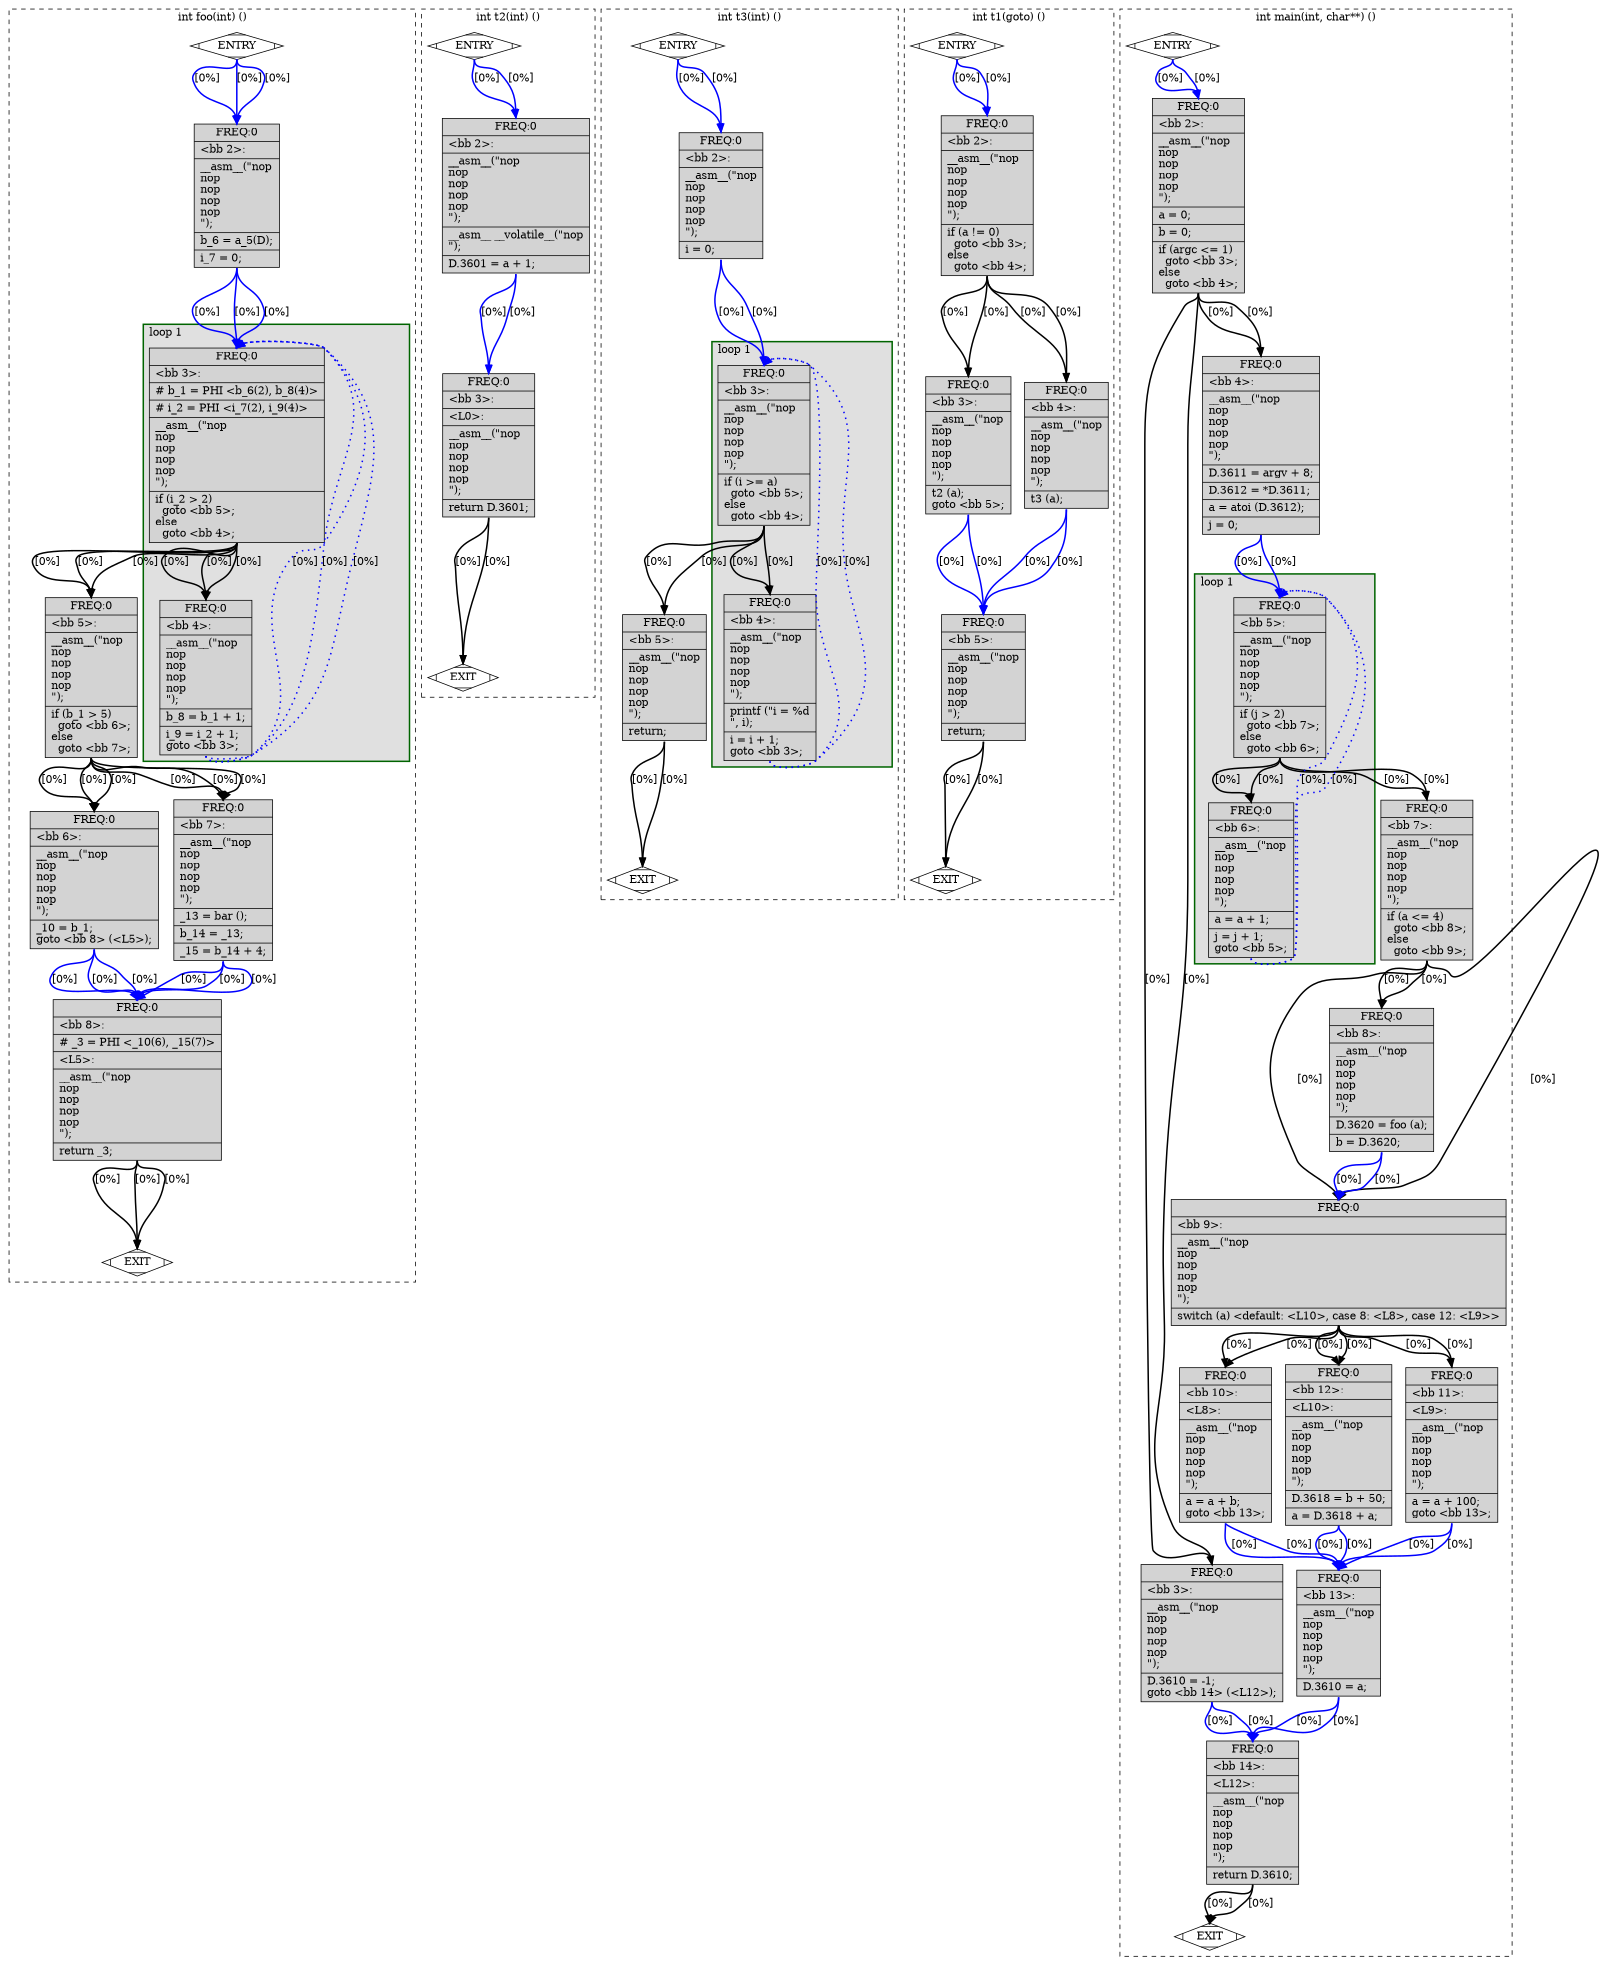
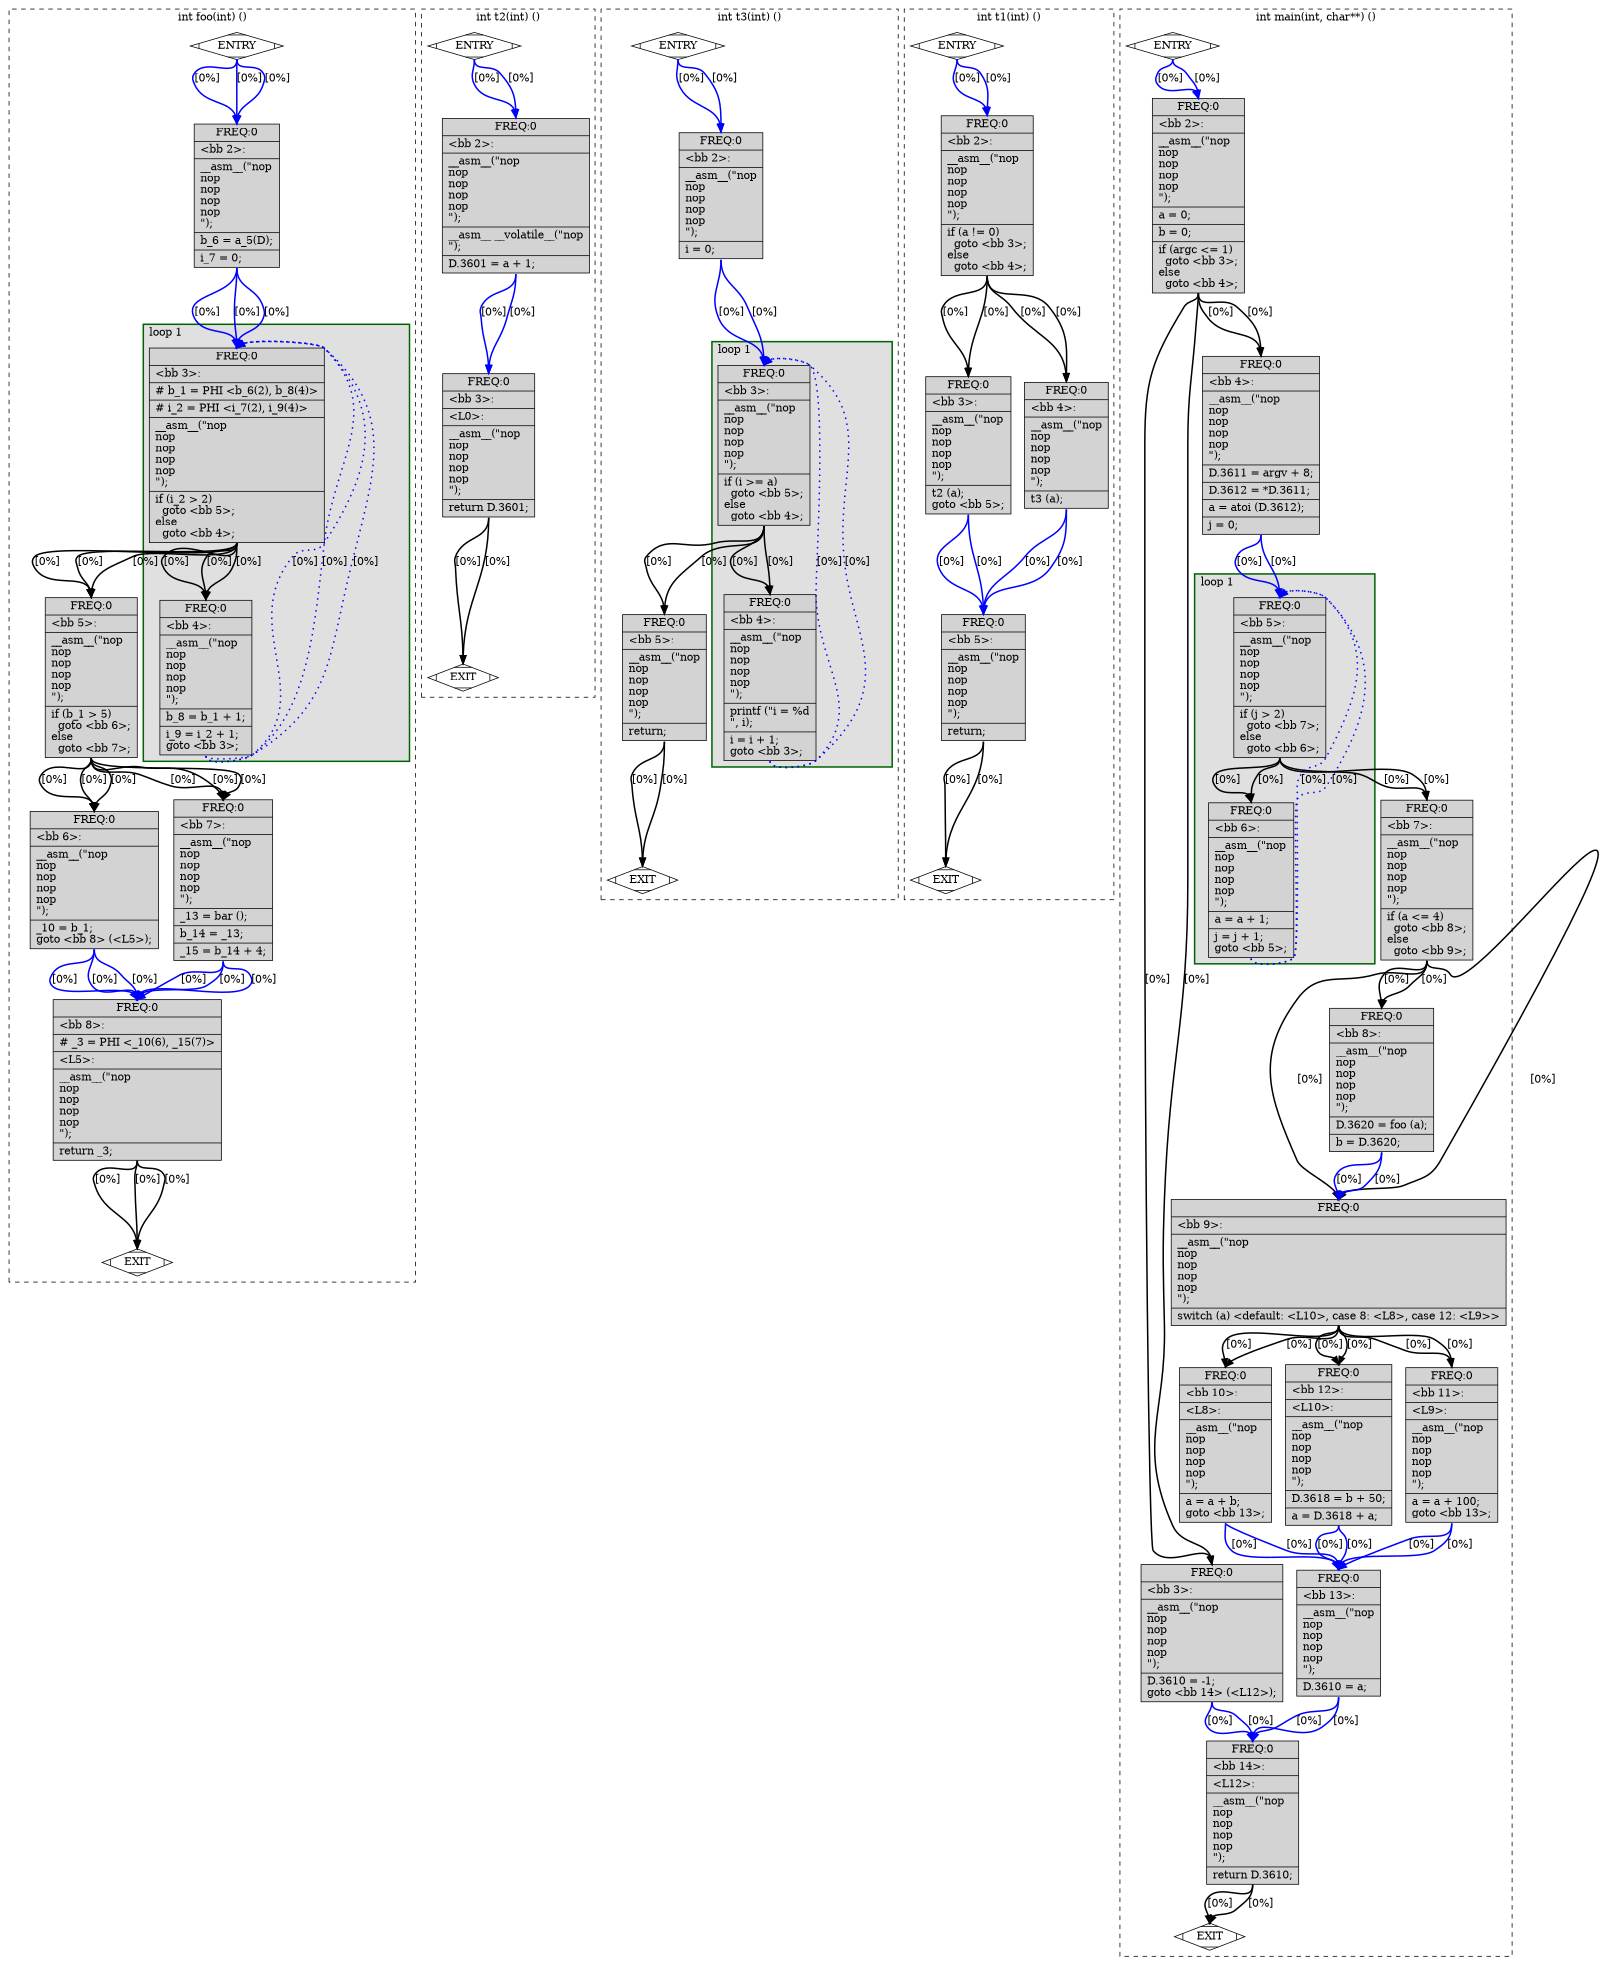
cluster "int t1(goto) ()": label "int t1(goto) ()" -> "int t1(int) ()"
